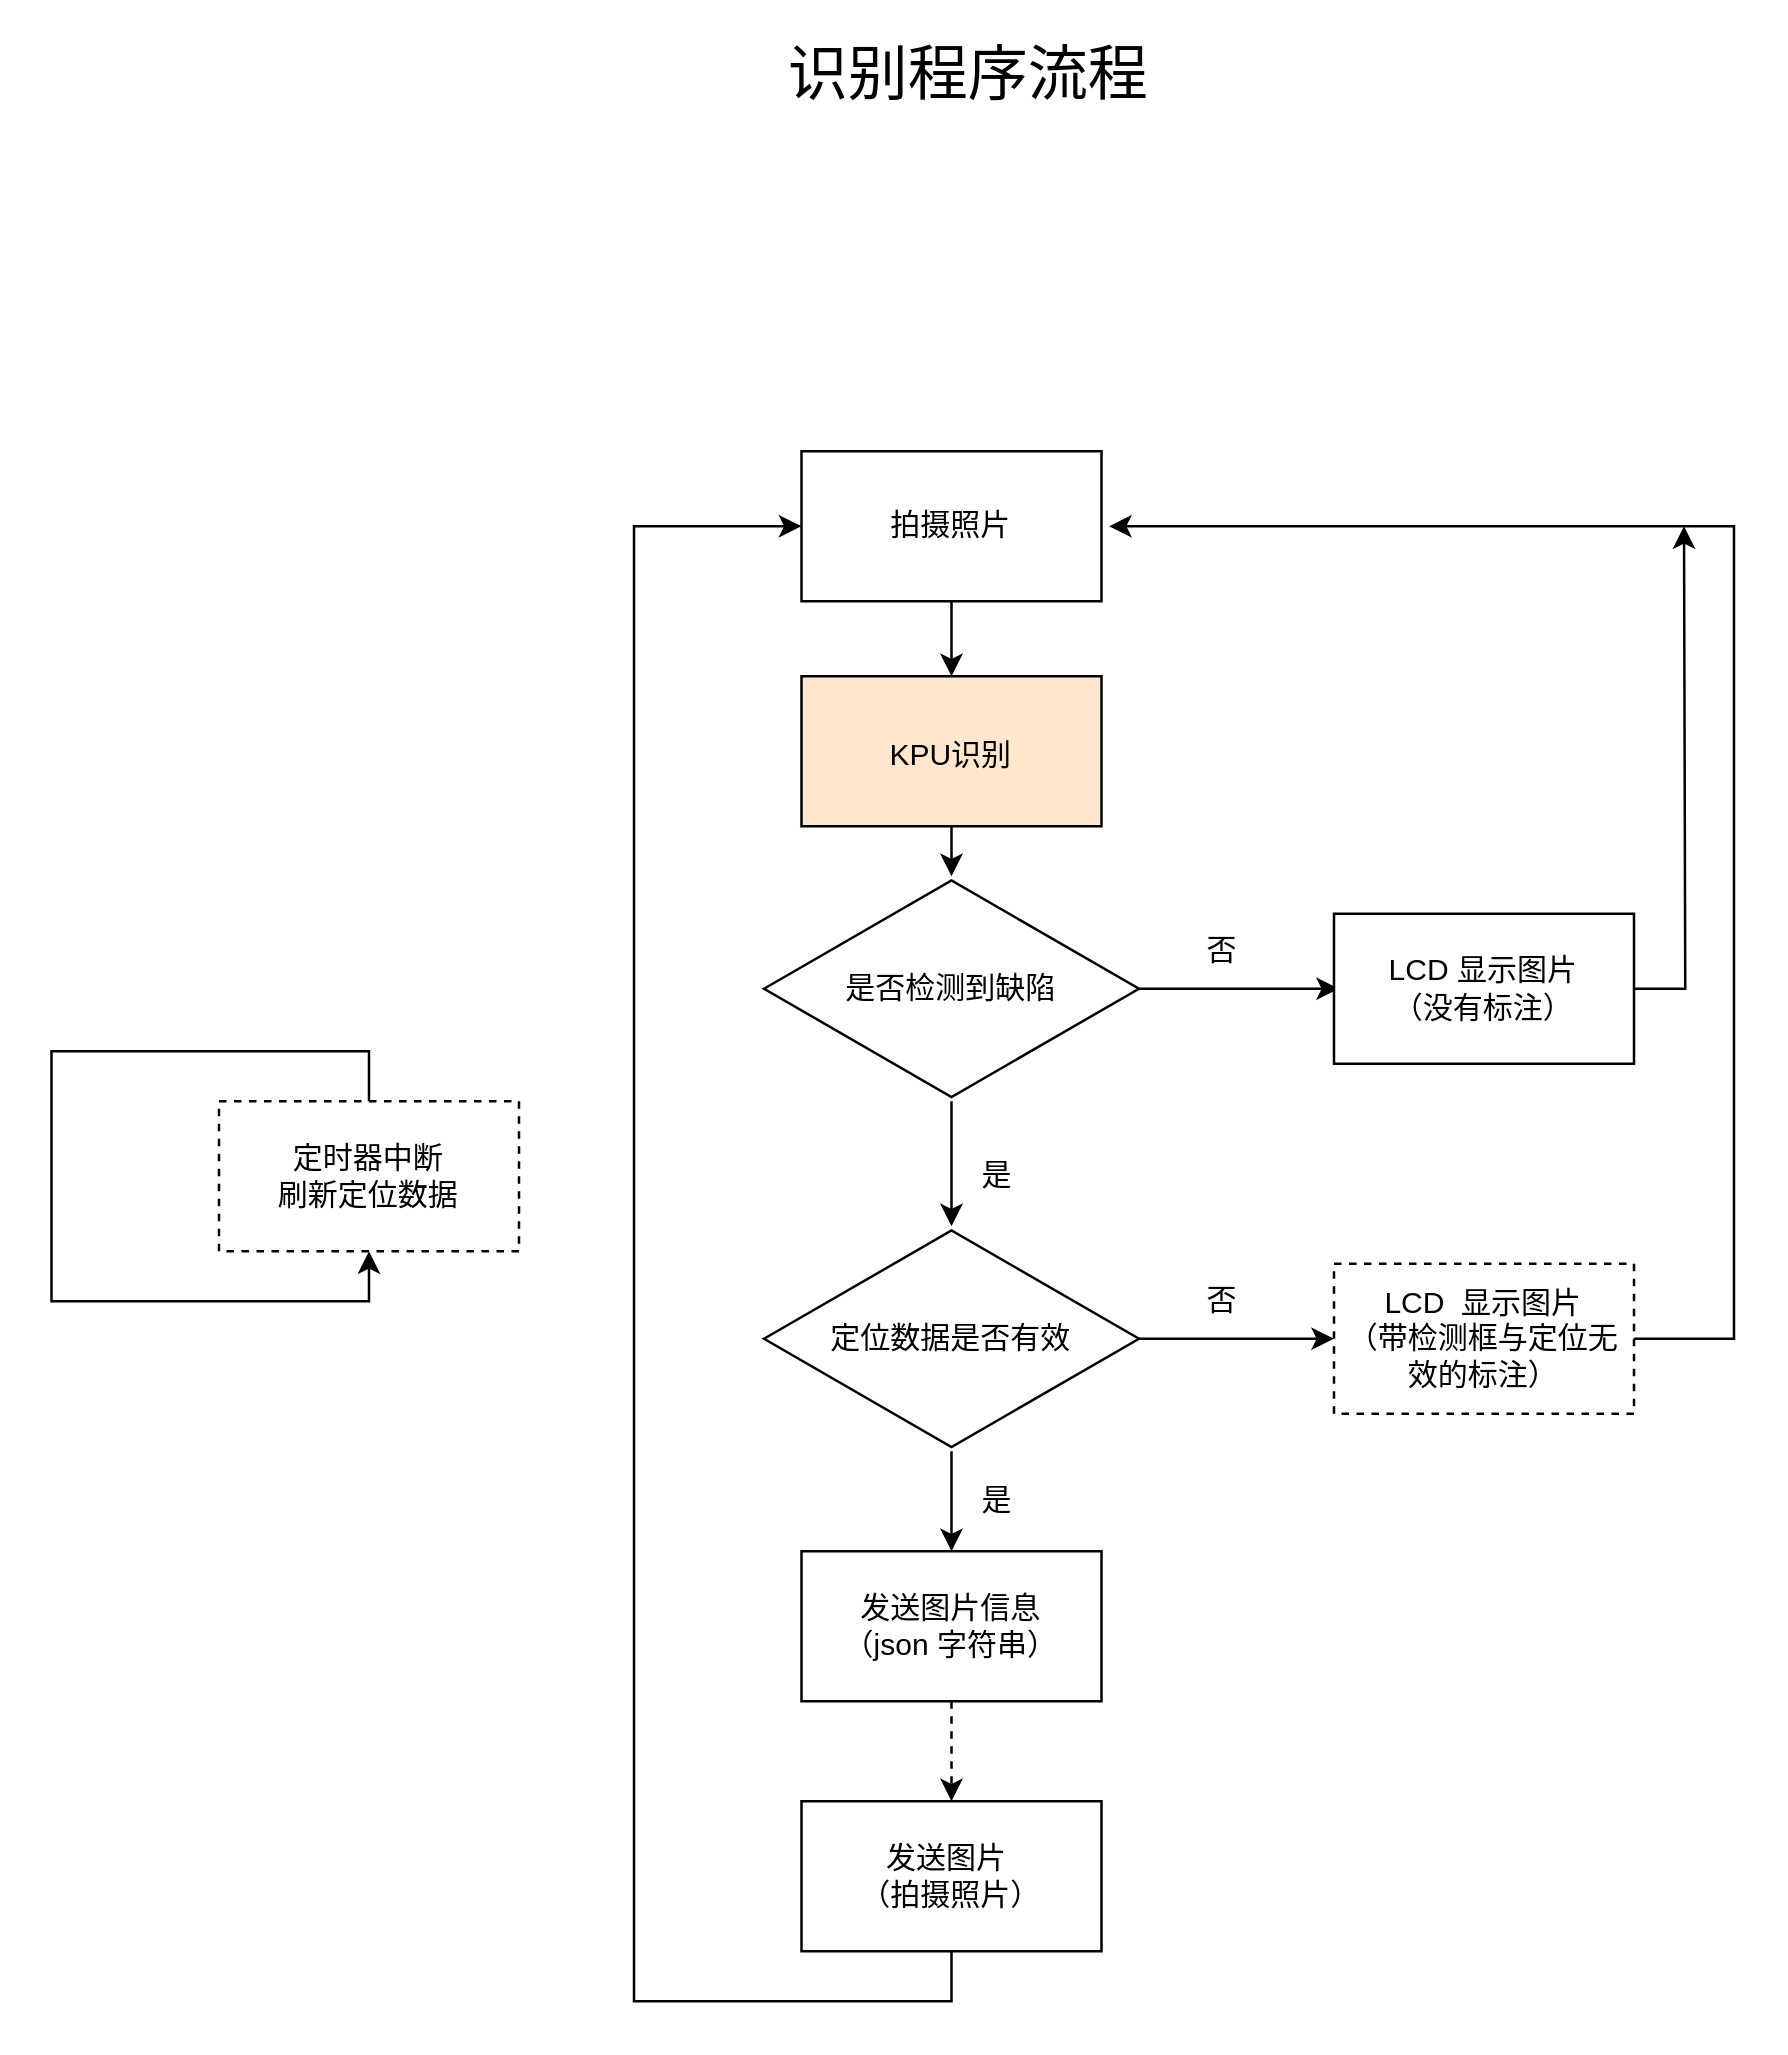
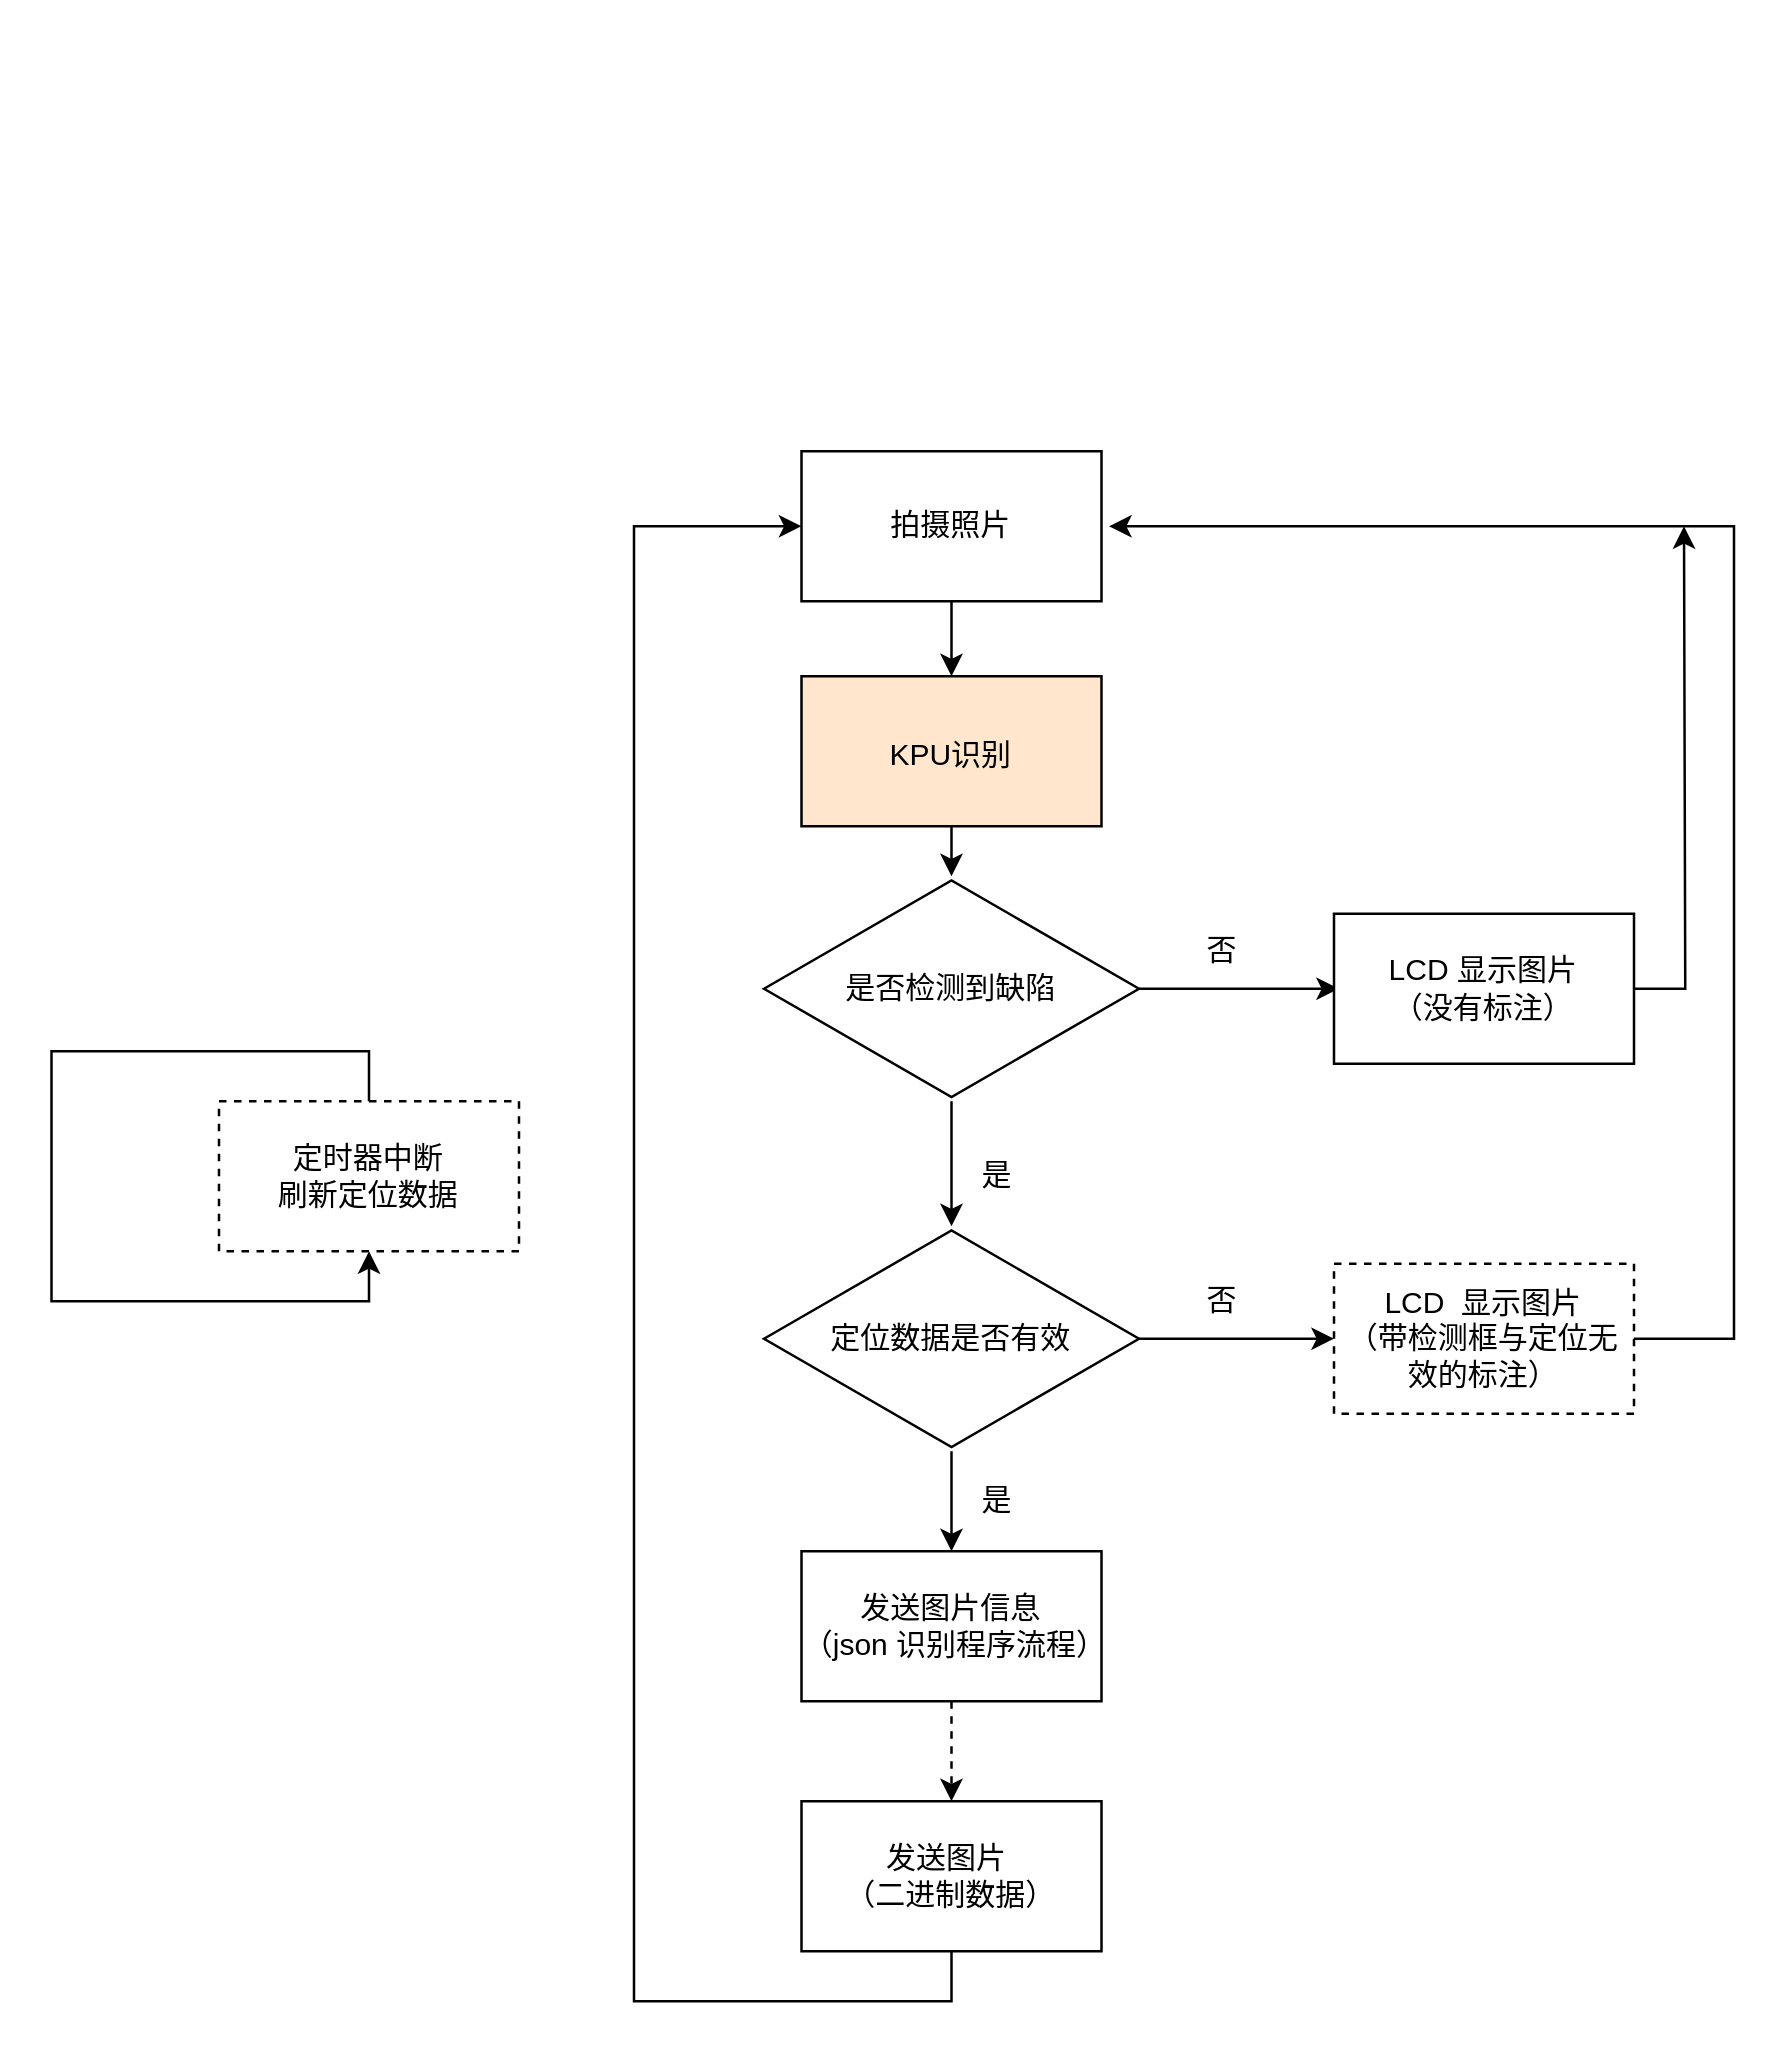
node "识别程序流程": removed
node "发送图片信息 （json 字符串）": label "发送图片信息 （json 字符串）" -> "发送图片信息 （json 识别程序流程）"
node "发送图片 （拍摄照片）": label "发送图片 （拍摄照片）" -> "发送图片 （二进制数据）"
